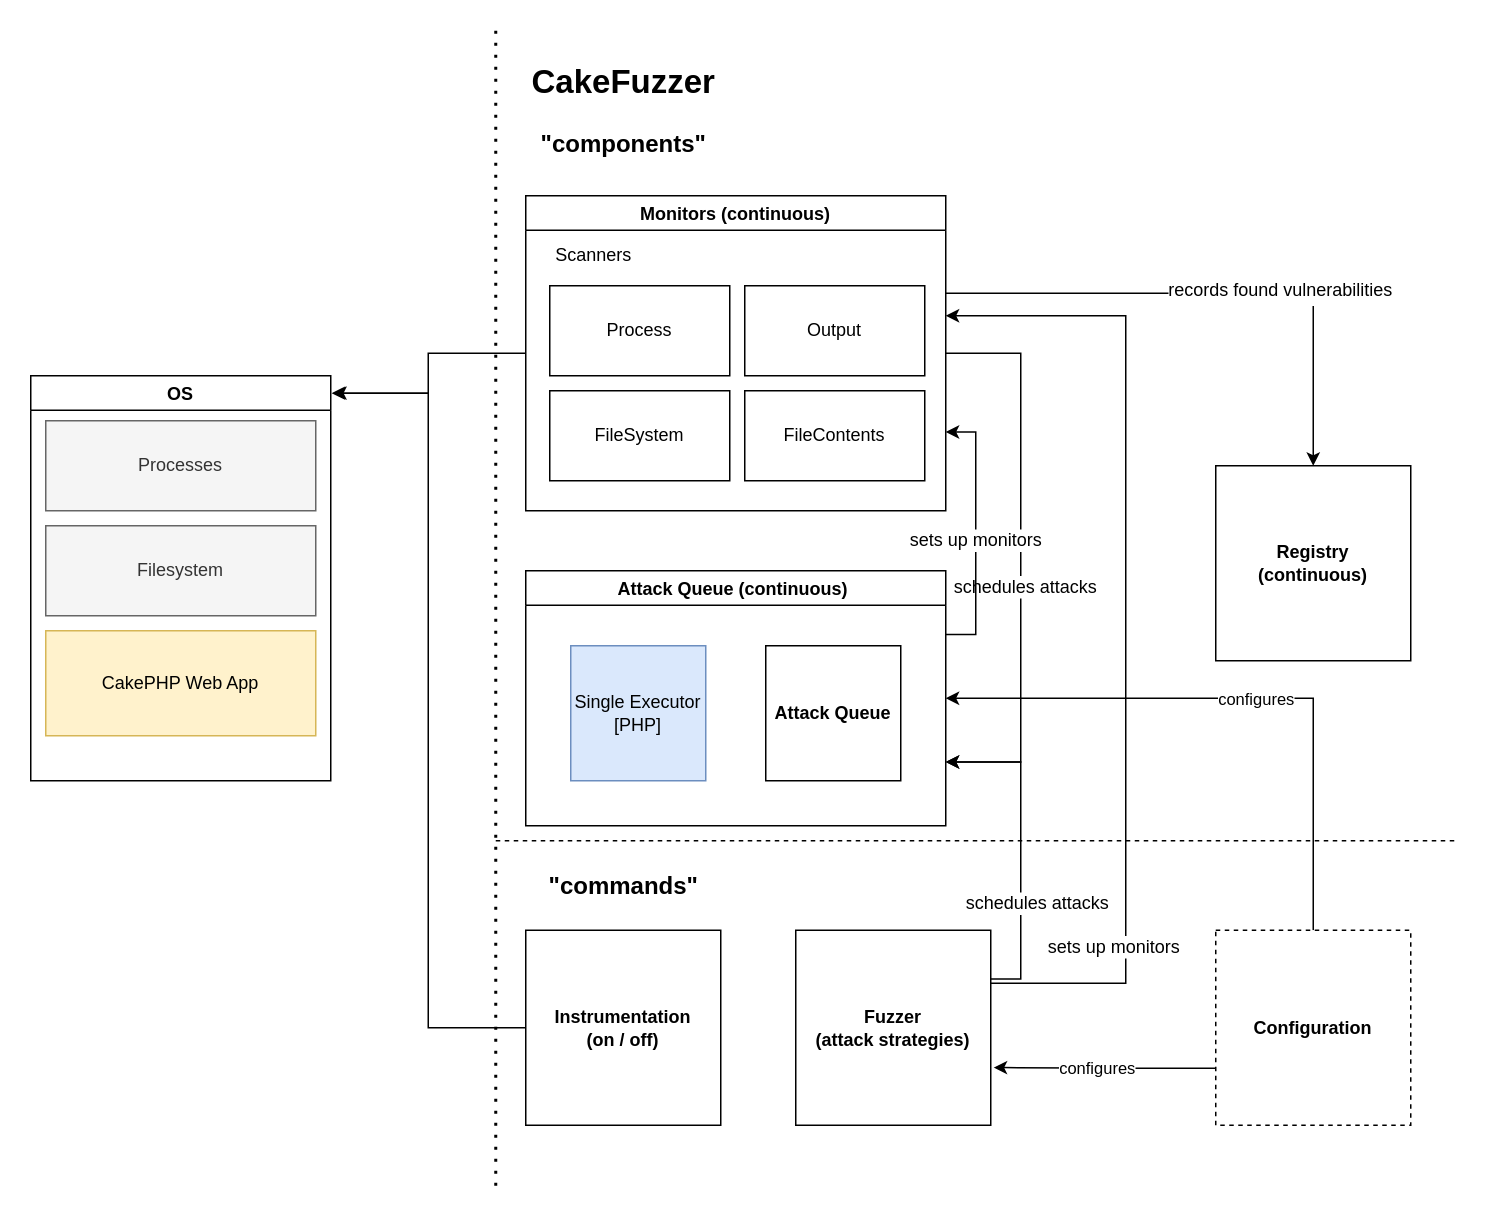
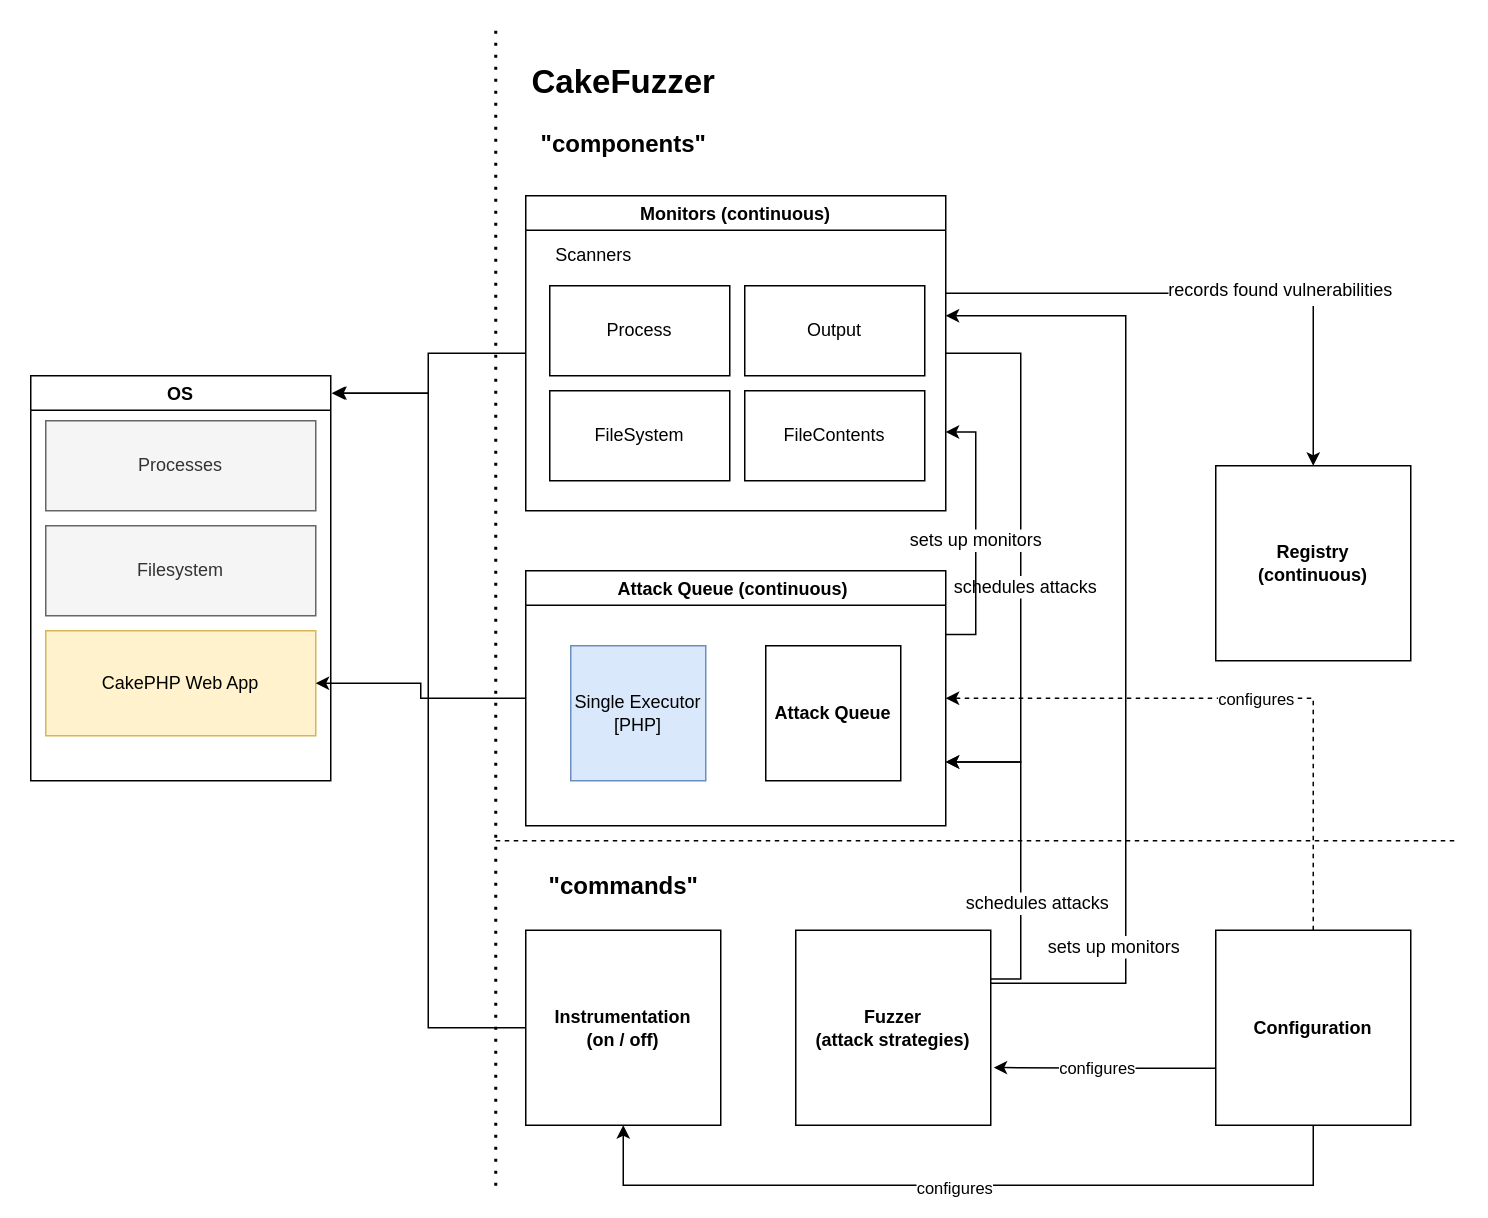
edge "Attack Queue (continuous)" -> "CakePHP Web App": added
edge "Configuration" -> "Attack Queue (continuous)": style solid -> dashed
node "Configuration": style dashed -> solid
edge "Configuration" -> "Instrumentation (on / off)": added, label "configures"
